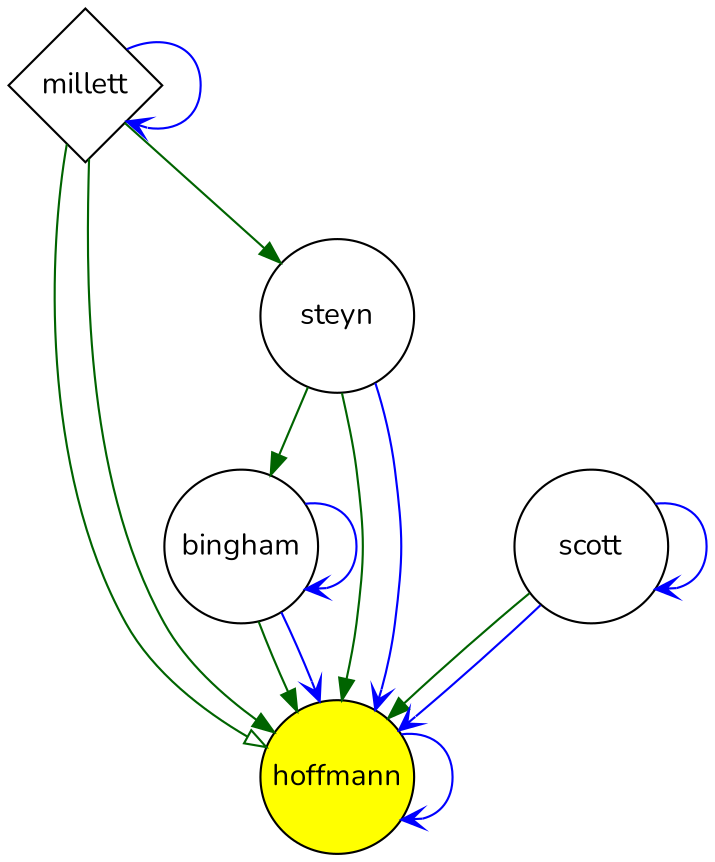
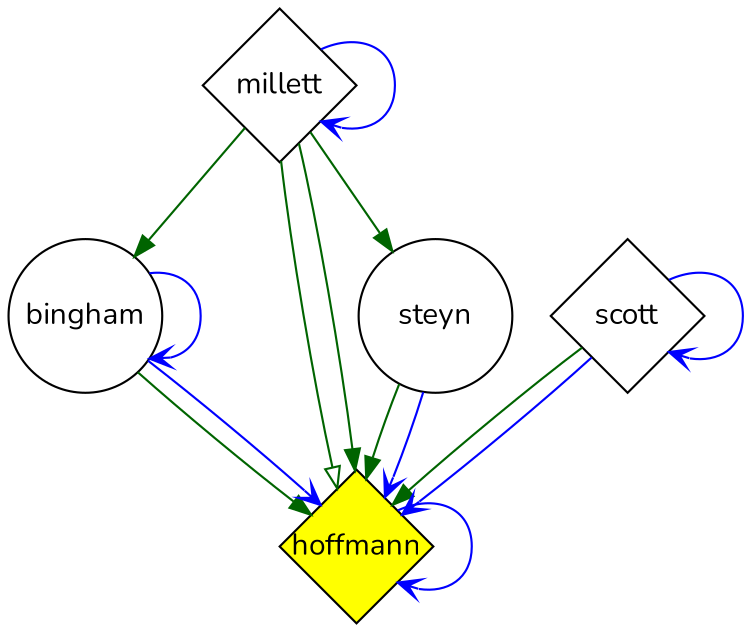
edge "steyn" -> "bingham": now "millett" -> "bingham"
node "scott": shape circle -> diamond
node "hoffmann": shape circle -> diamond
